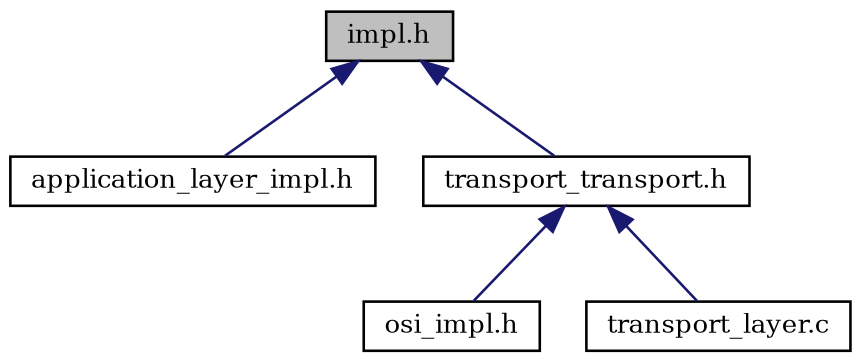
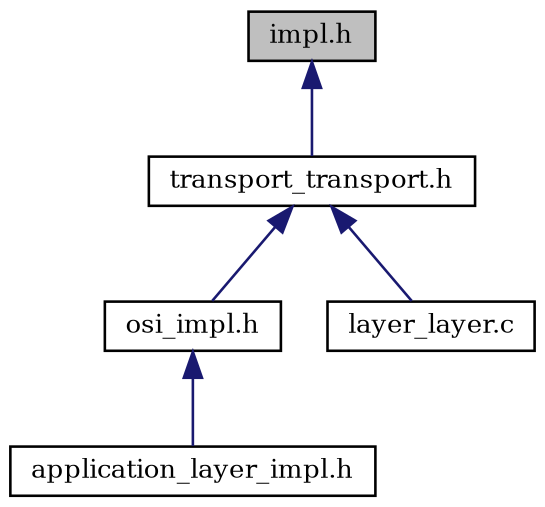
edge "application_layer_impl.h" -> "impl.h": now "application_layer_impl.h" -> "osi_impl.h"
node "transport_layer.c": label "transport_layer.c" -> "layer_layer.c"
